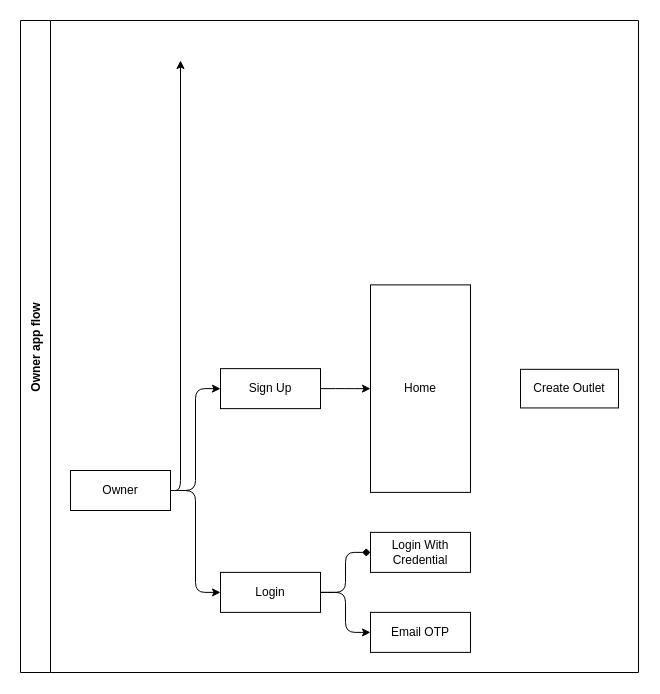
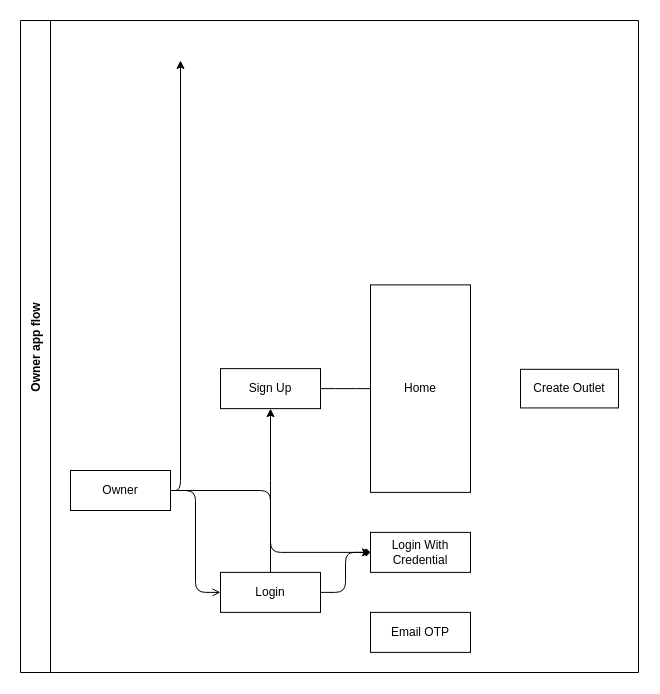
edge "Sign Up" -> "Home": arrowhead classic -> none
edge "Owner" -> "Sign Up": now "Owner" -> "Login With Credential"
edge "Owner" -> "Login": arrowhead classic -> open
edge "Login" -> "Email OTP": now "Login" -> "Sign Up"
